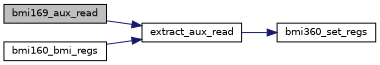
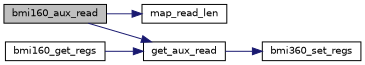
node "bmi169_aux_read": label "bmi169_aux_read" -> "bmi160_aux_read"
node "map_read_len": added
node "extract_aux_read": label "extract_aux_read" -> "get_aux_read"
node "bmi160_bmi_regs": label "bmi160_bmi_regs" -> "bmi160_get_regs"
